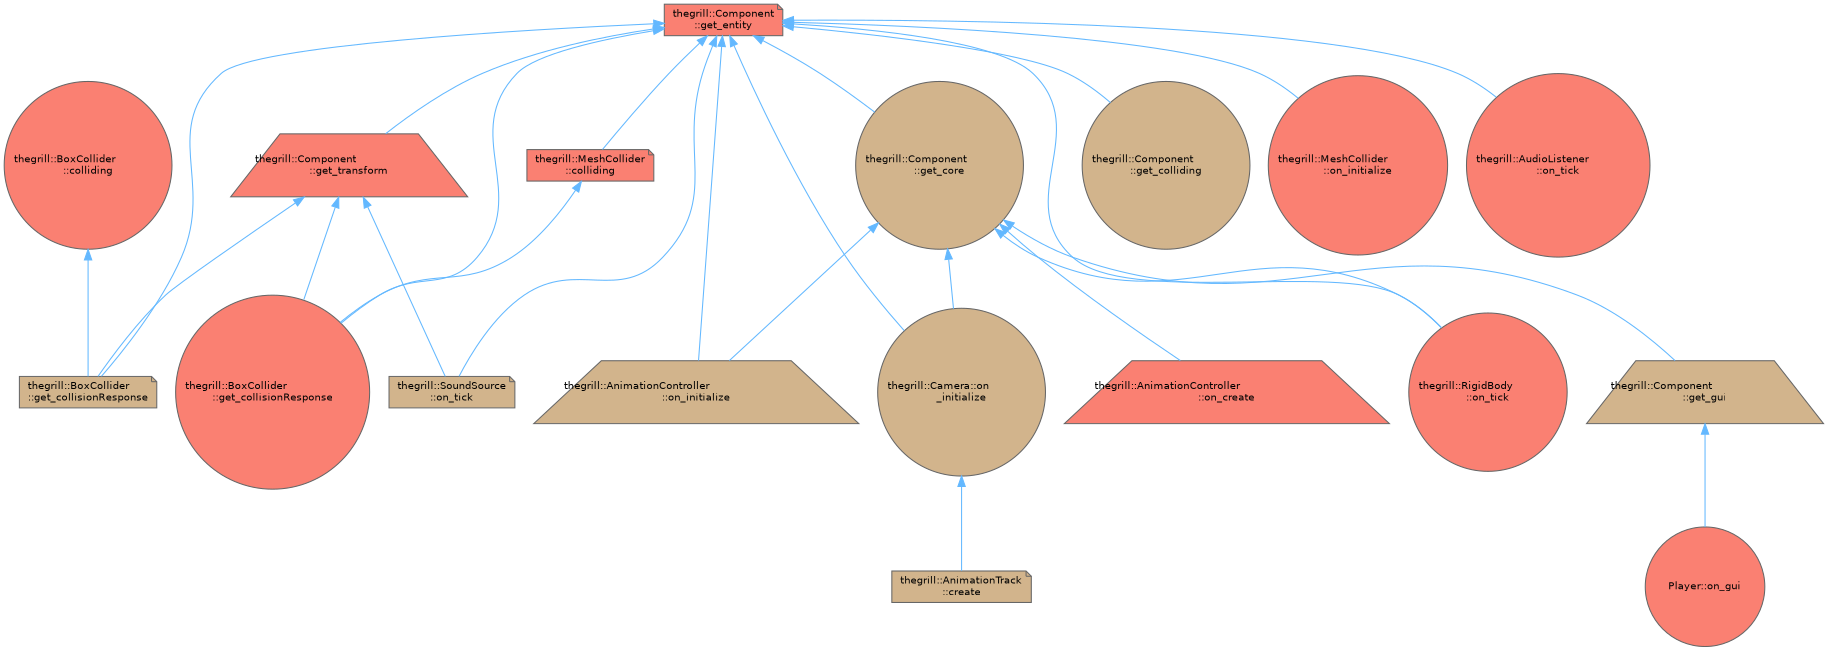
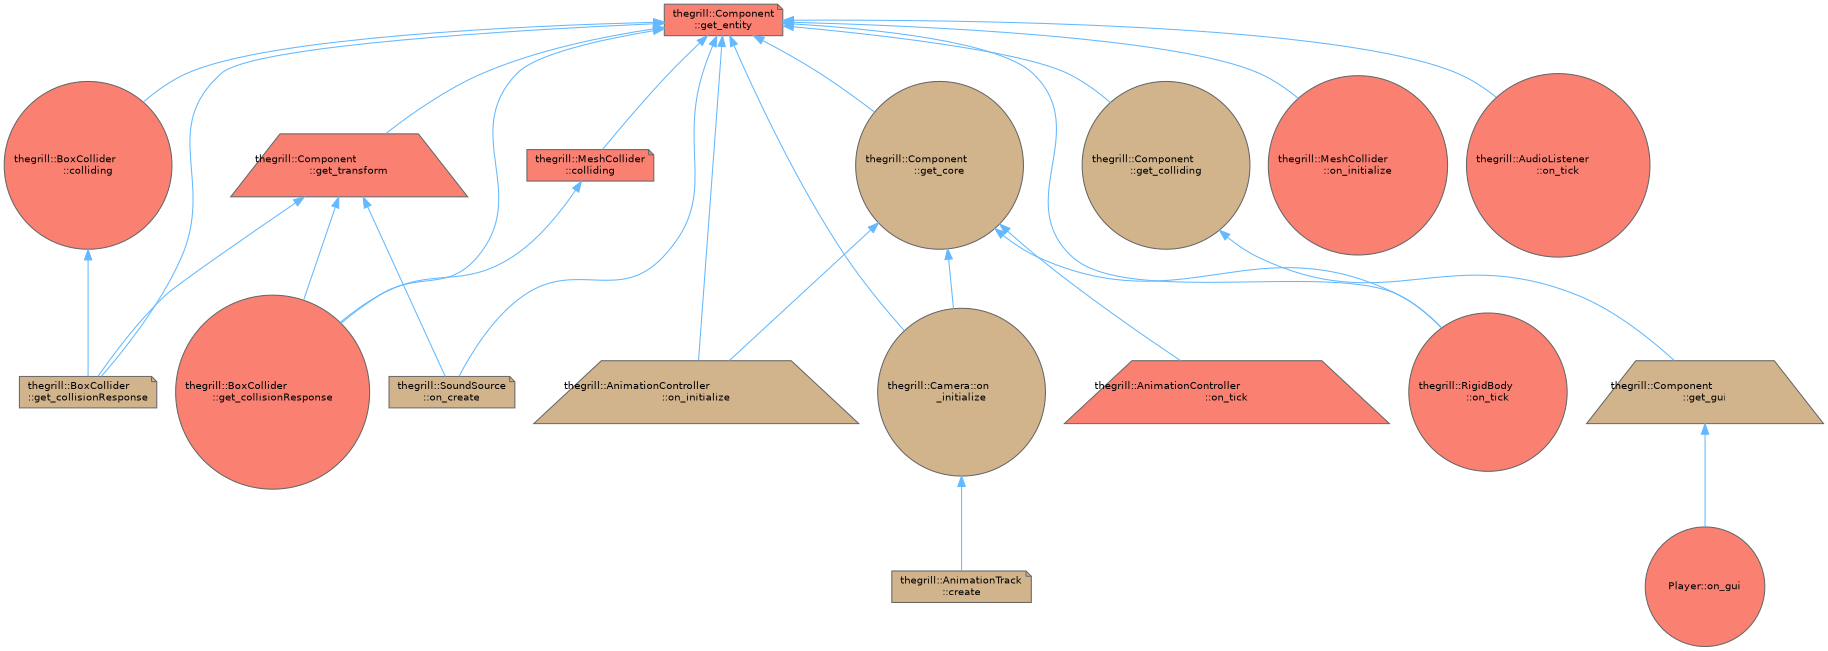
edge "thegrill::BoxCollider ::colliding" -> "thegrill::Component ::get_entity": added
edge "thegrill::Component ::get_gui" -> "thegrill::Component ::get_core": now "thegrill::Component ::get_gui" -> "thegrill::Component ::get_colliding"
node "thegrill::SoundSource ::on_tick": label "thegrill::SoundSource ::on_tick" -> "thegrill::SoundSource ::on_create"
node "thegrill::AnimationController ::on_create": label "thegrill::AnimationController ::on_create" -> "thegrill::AnimationController ::on_tick"
